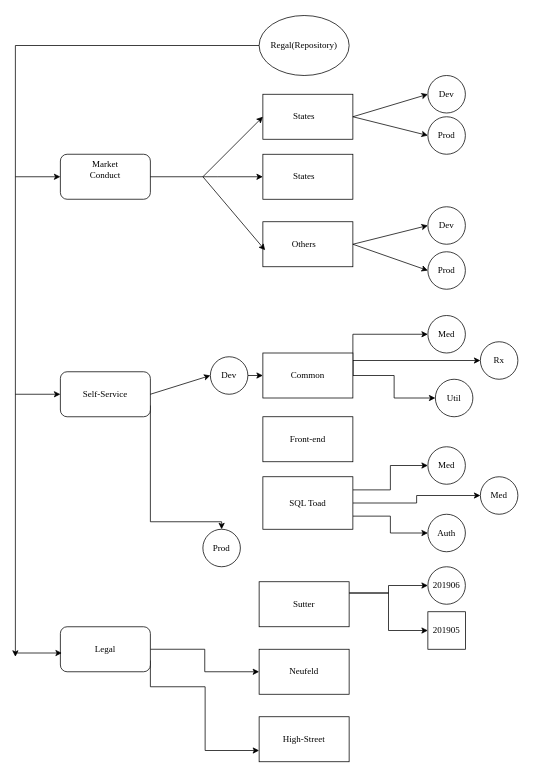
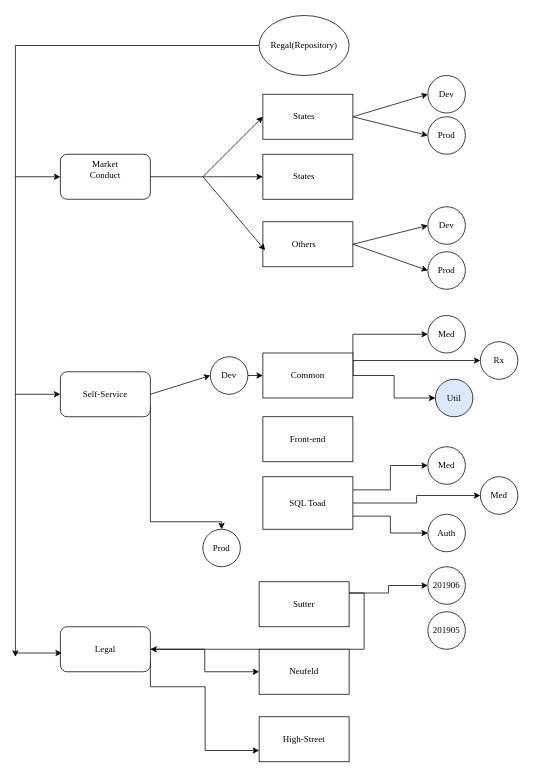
node "Util": fillcolor #ffffff -> #dae8fc
edge "Sutter" -> "201905": now "Sutter" -> "Legal"
node "201905": shape rectangle -> ellipse
